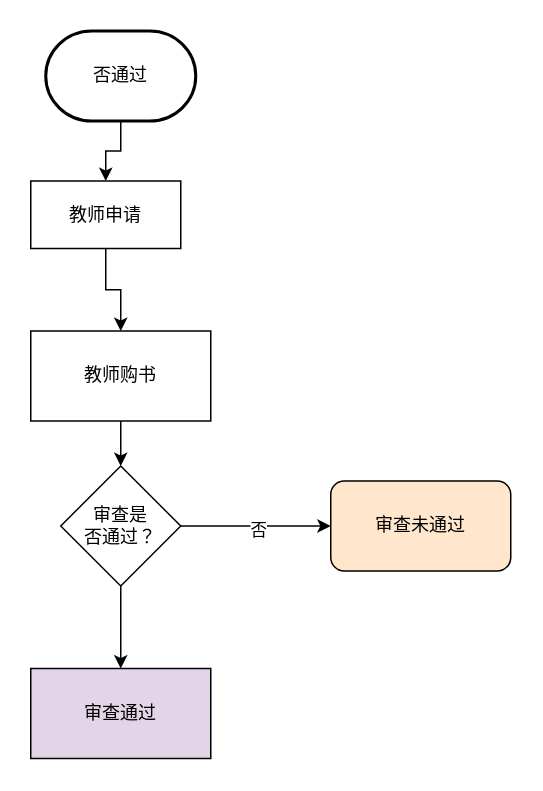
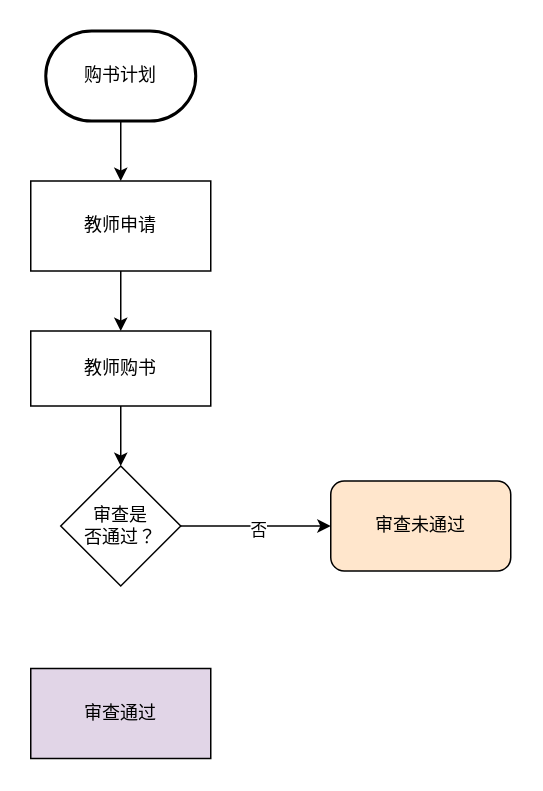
node "否通过": label "否通过" -> "购书计划"
node "教师申请": size 150x68 -> 180x90
node "教师购书": size 180x90 -> 180x75
edge "审查是 否通过？" -> "审查通过": removed
